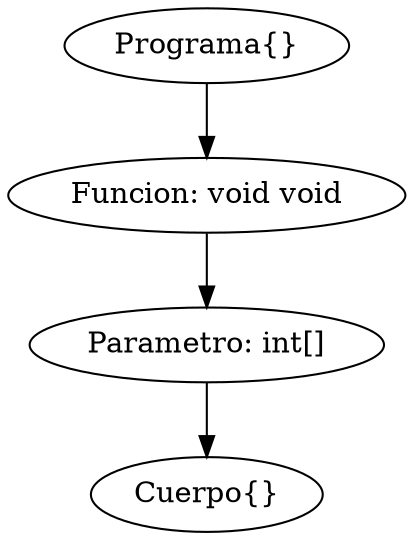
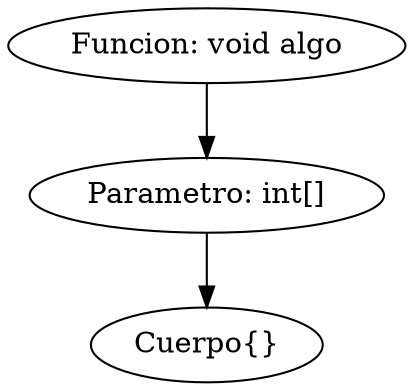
node "Programa{}": removed
node "Funcion: void void": label "Funcion: void void" -> "Funcion: void algo"
